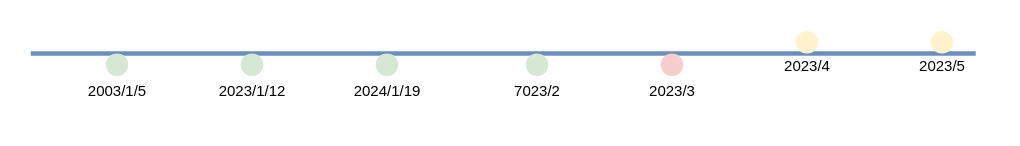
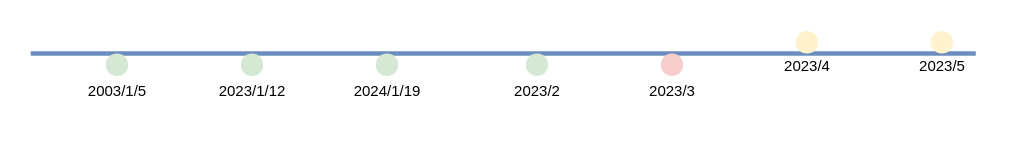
node "7023/2": label "7023/2" -> "2023/2"
